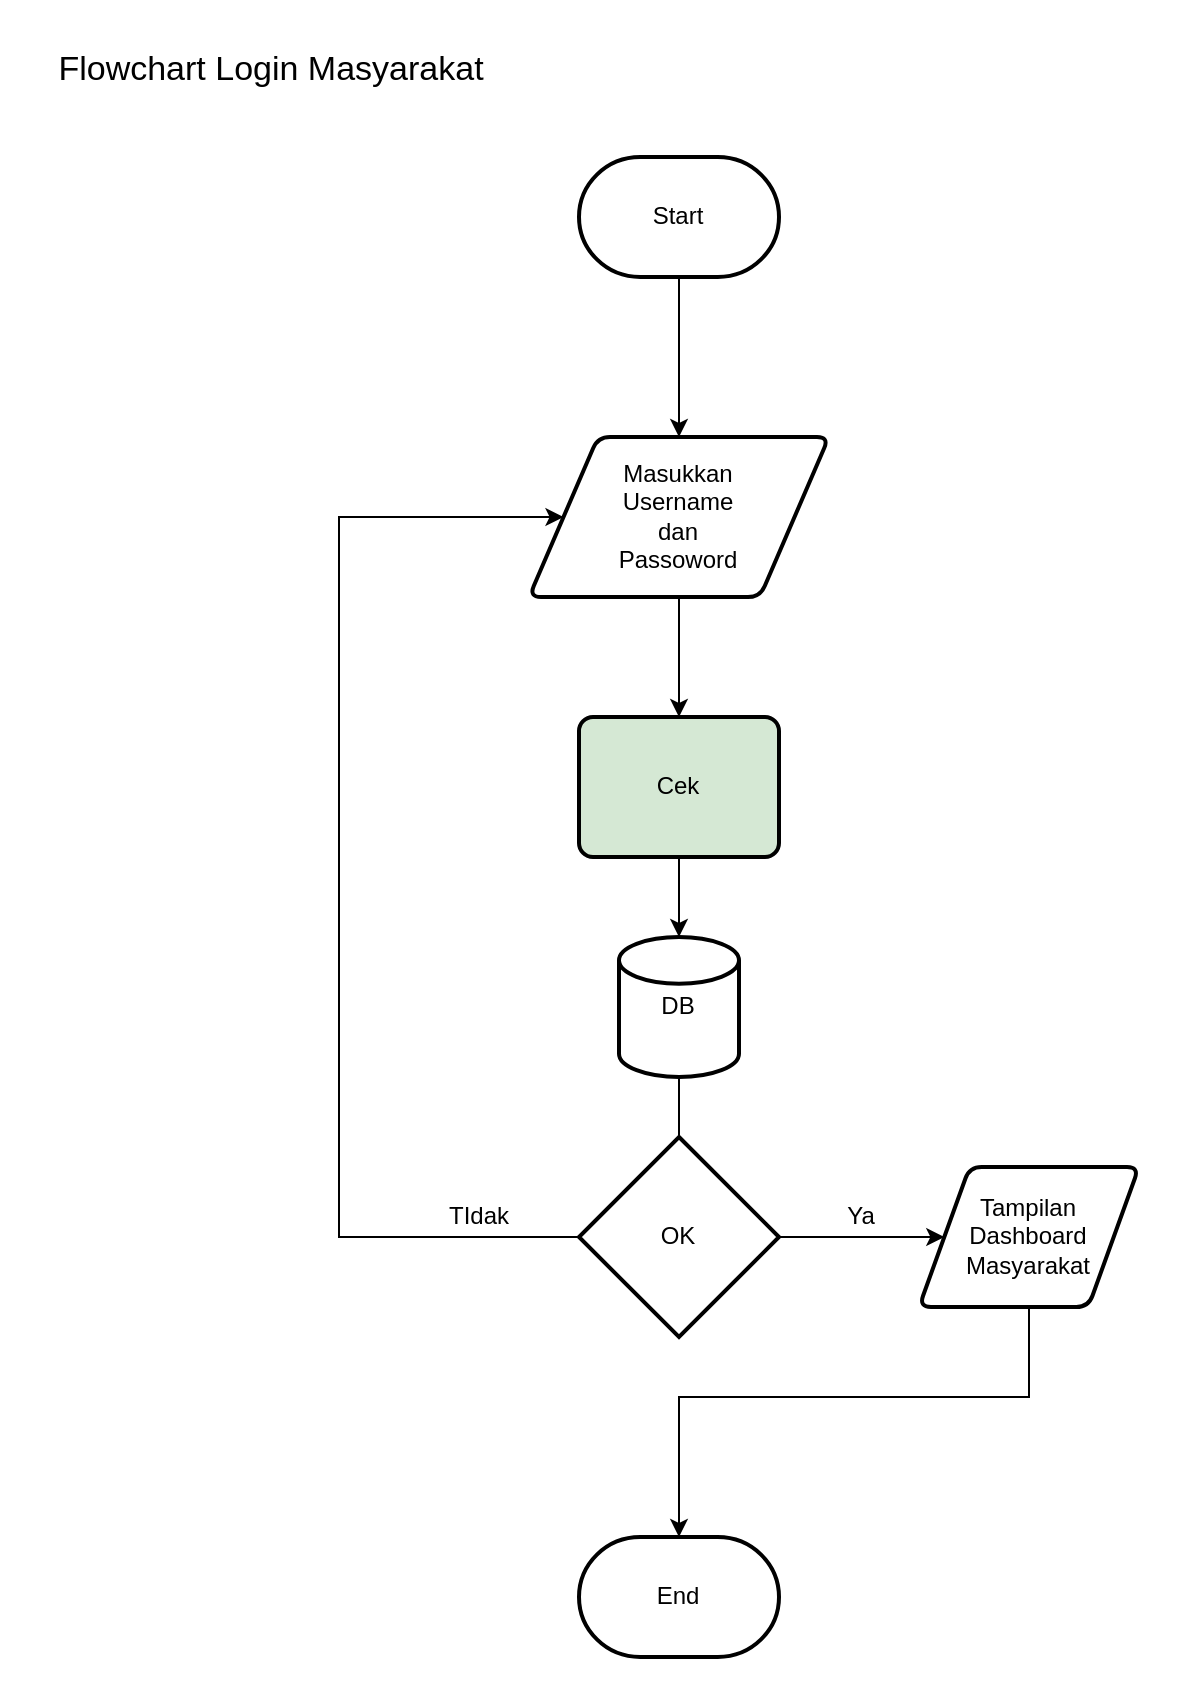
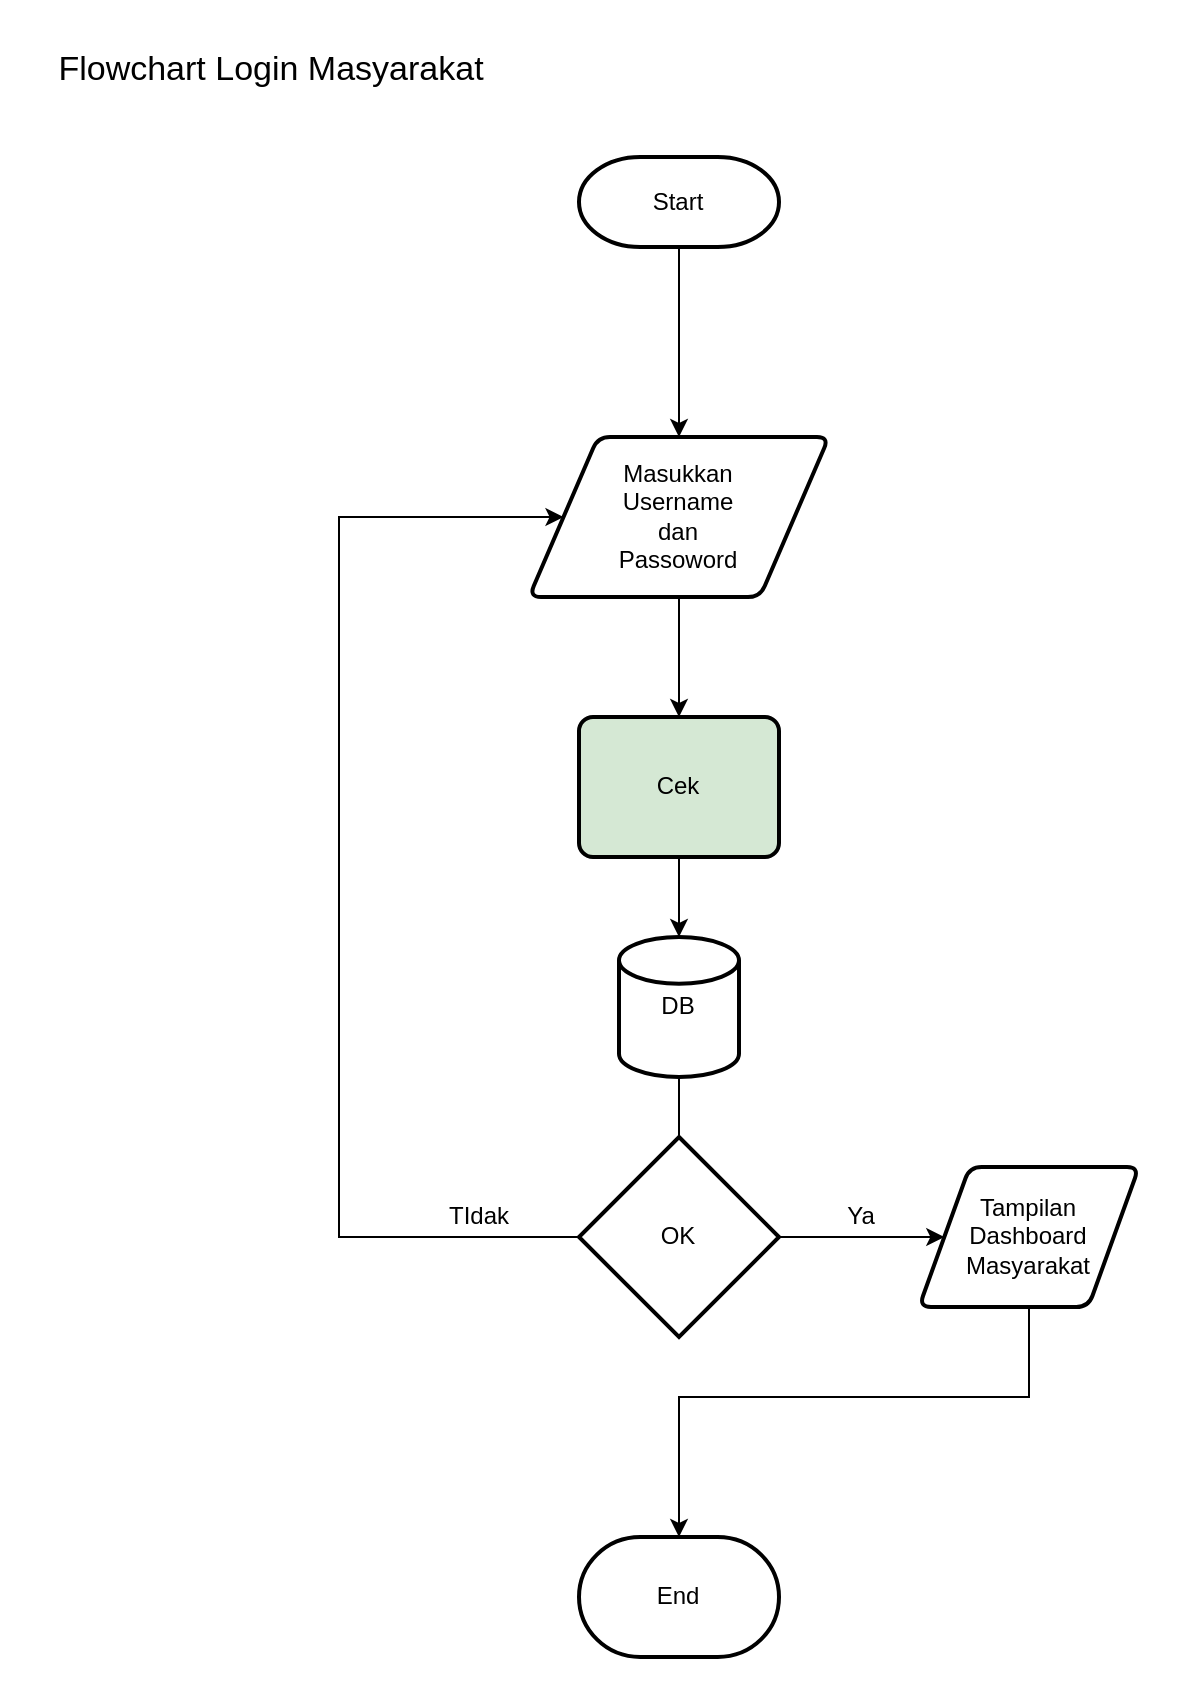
node "Start": size 200x120 -> 200x90
